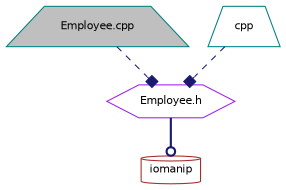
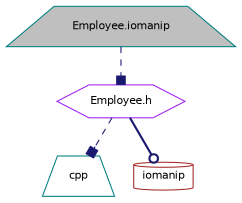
node "Employee.cpp": label "Employee.cpp" -> "Employee.iomanip"
edge "cpp" -> "Employee.h": reversed
